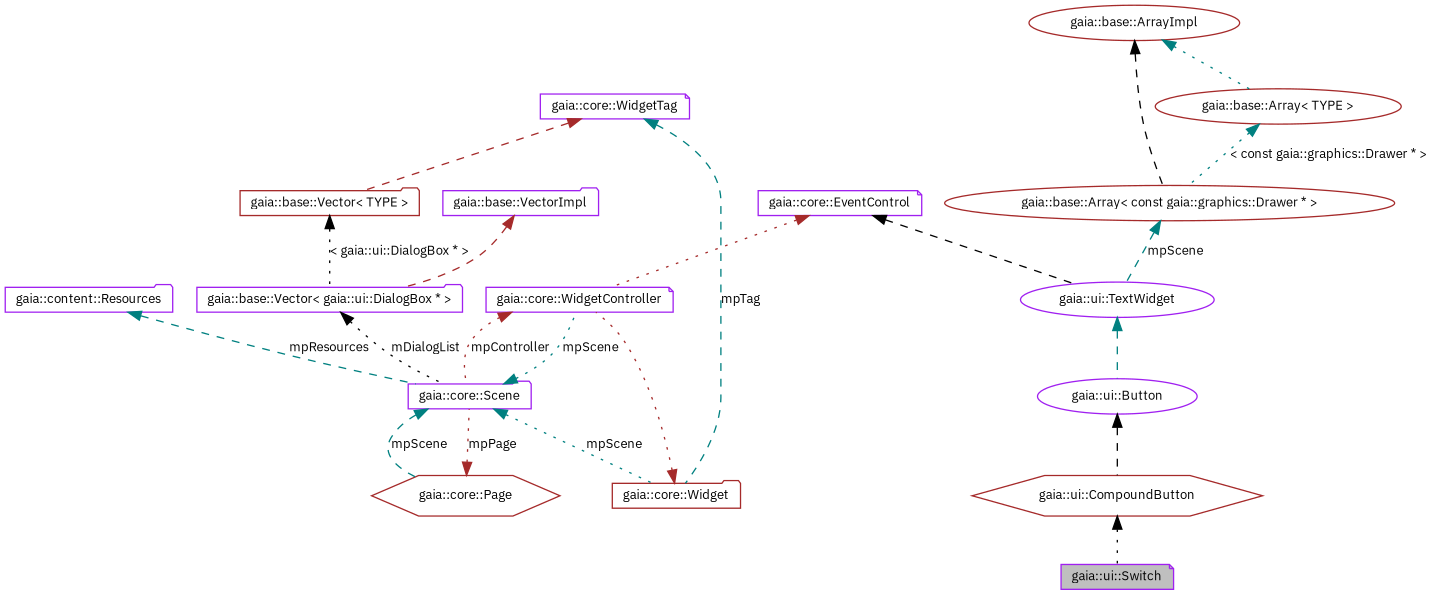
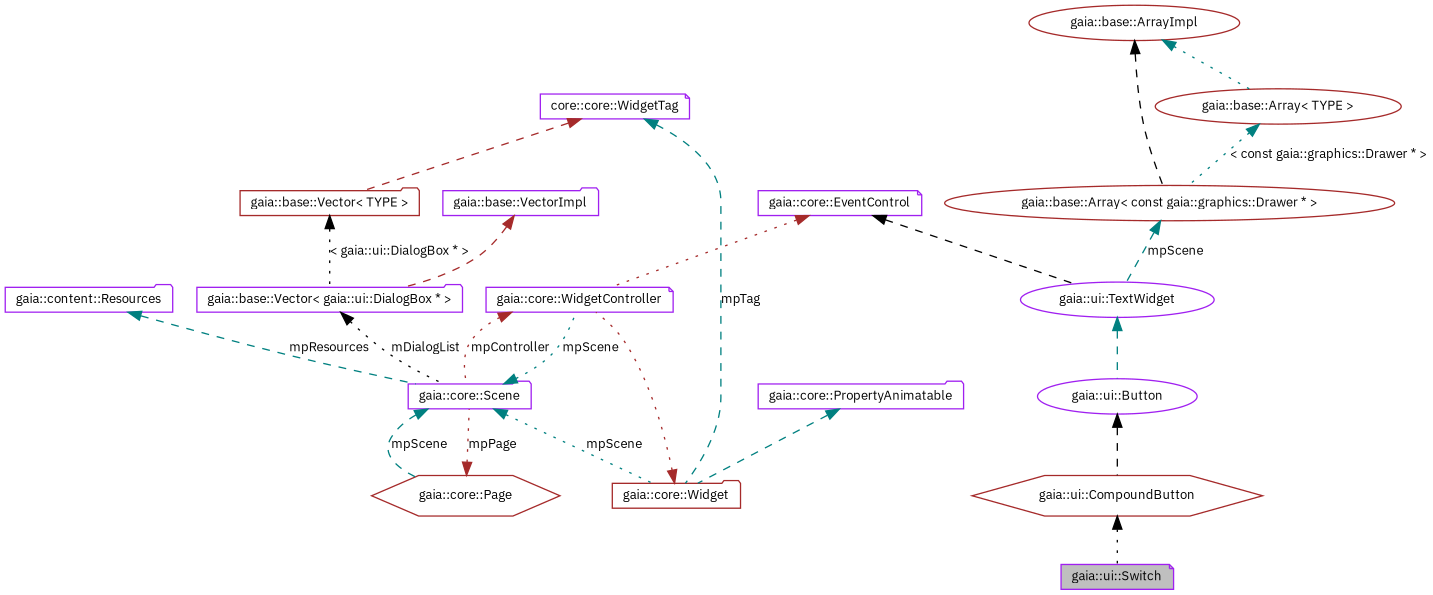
node "gaia::core::WidgetTag": label "gaia::core::WidgetTag" -> "core::core::WidgetTag"
node "gaia::core::PropertyAnimatable": added
